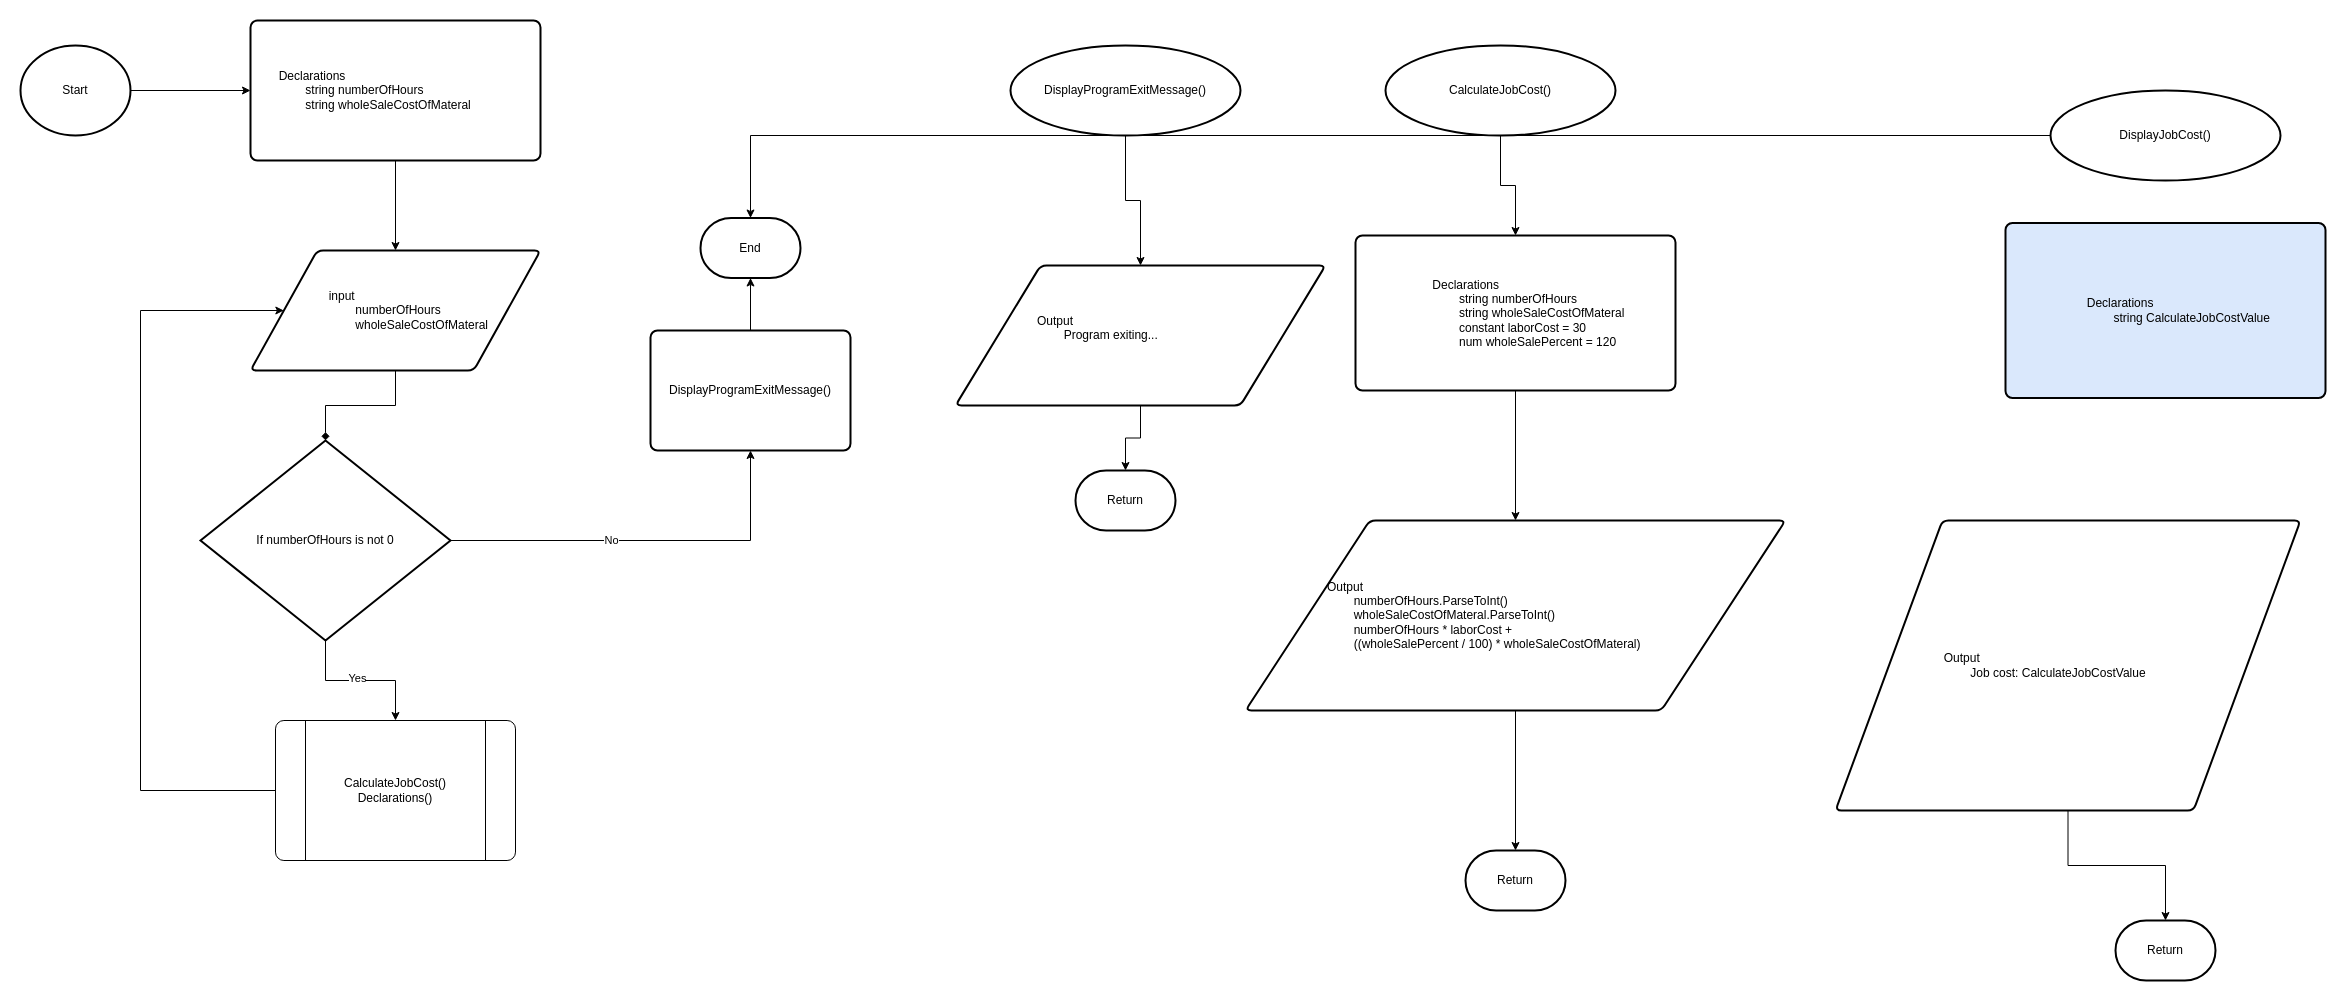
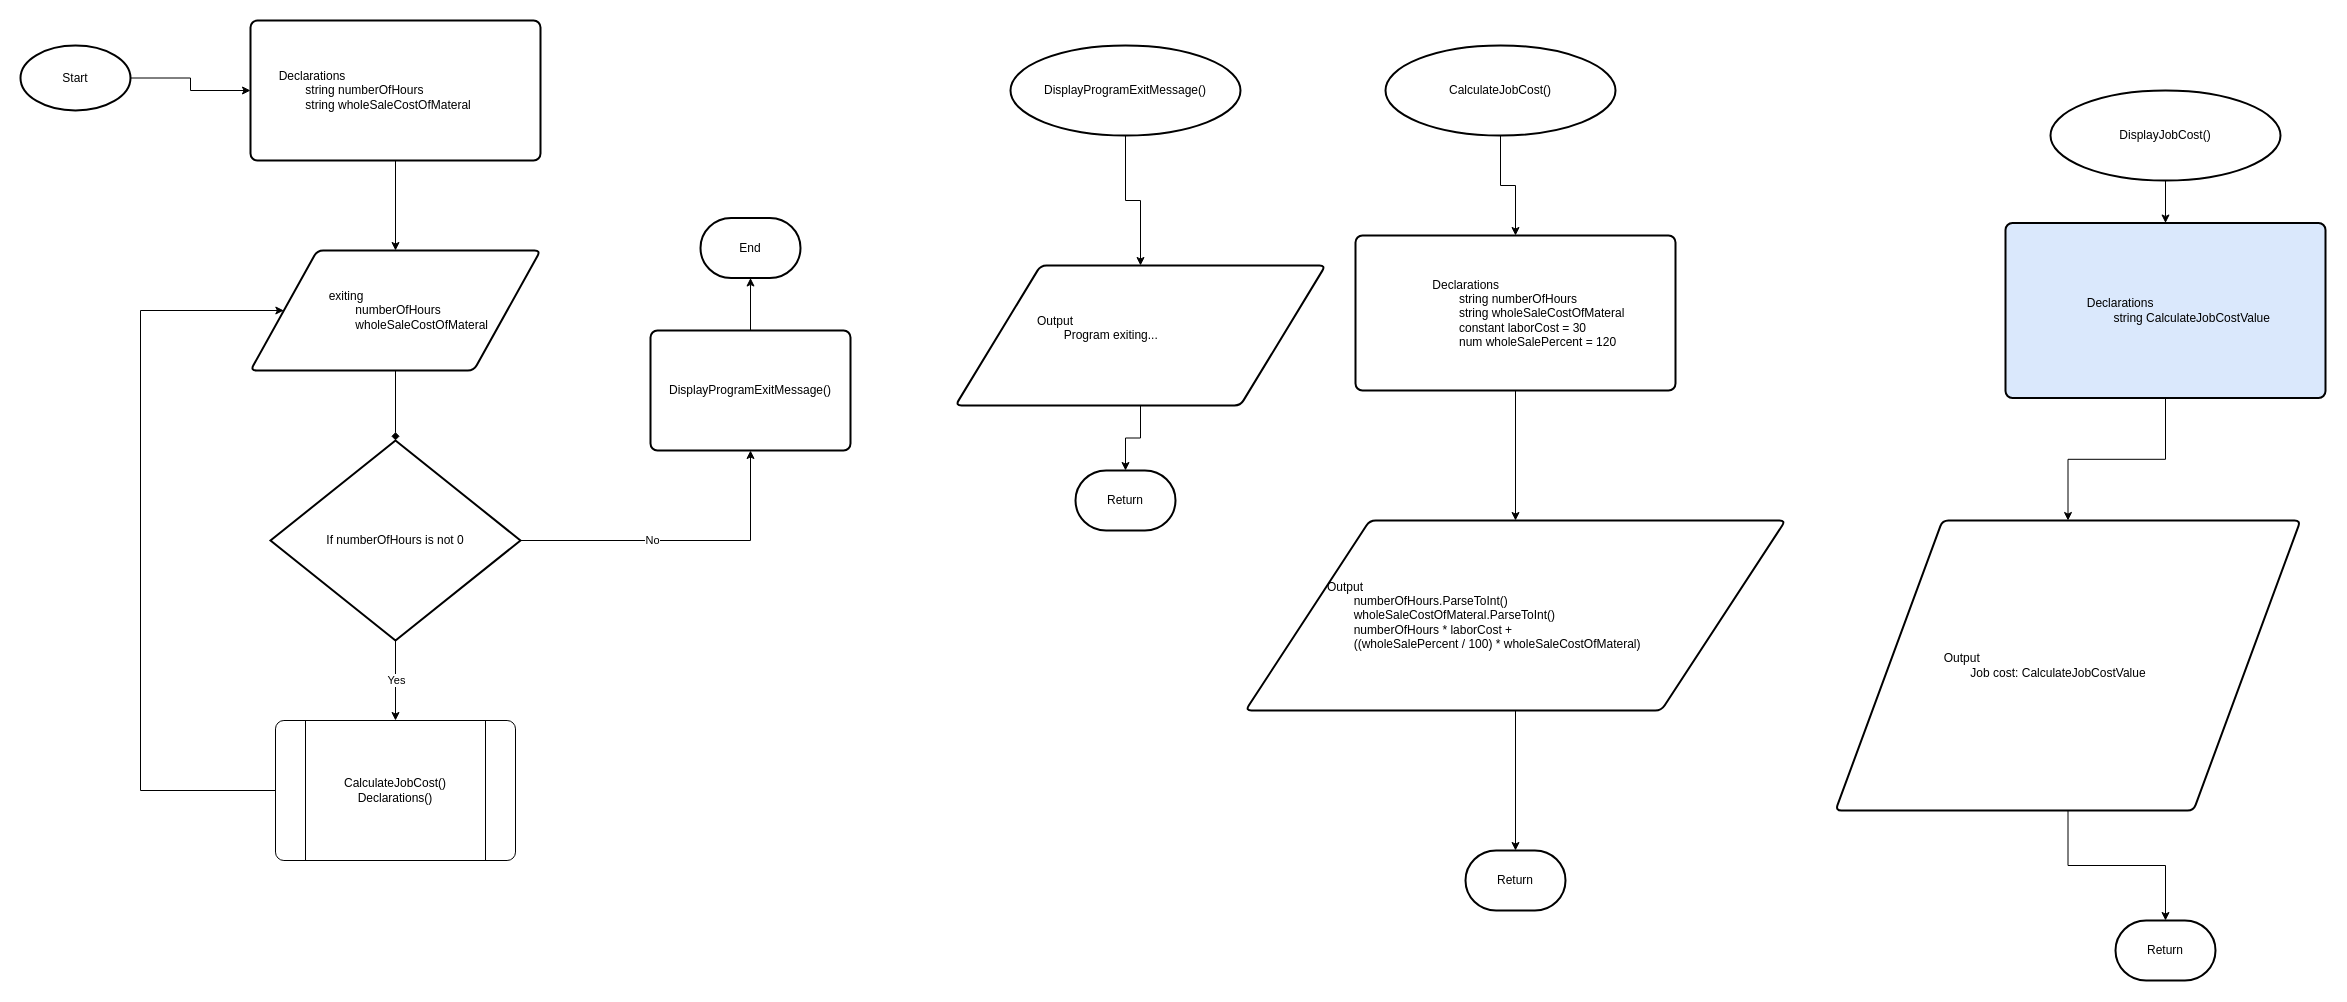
node "Start": size 110x90 -> 110x65
edge "DisplayJobCost()" -> "End": now "DisplayJobCost()" -> "Declarations string CalculateJobCostValue"
node "input numberOfHours wholeSaleCostOfMateral": label "input numberOfHours wholeSaleCostOfMateral" -> "exiting numberOfHours wholeSaleCostOfMateral"
edge "Declarations string CalculateJobCostValue" -> "Output Job cost: CalculateJobCostValue": added
node "If numberOfHours is not 0": moved (326, 541) -> (396, 541)
